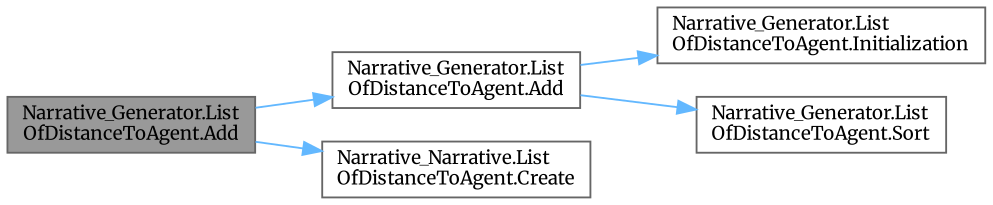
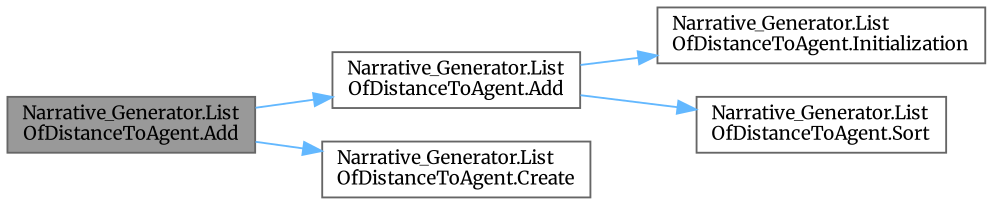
node "Narrative_Narrative.List OfDistanceToAgent.Create": label "Narrative_Narrative.List OfDistanceToAgent.Create" -> "Narrative_Generator.List OfDistanceToAgent.Create"
